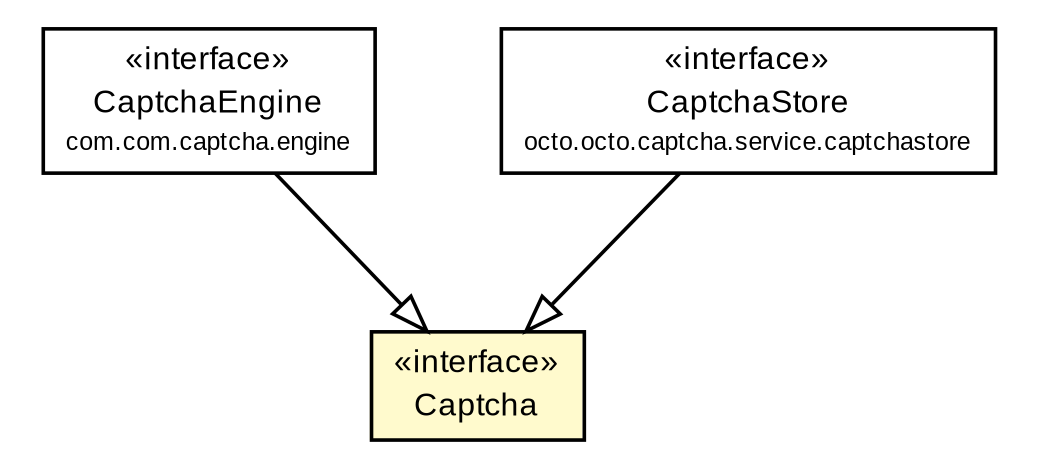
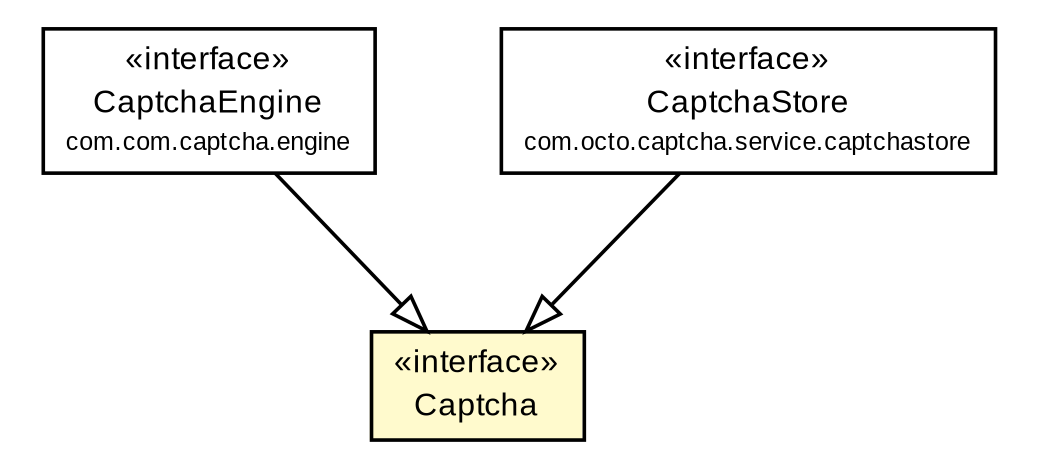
node "CaptchaStore": text "octo.octo.captcha.service.captchastore" -> "com.octo.captcha.service.captchastore"
